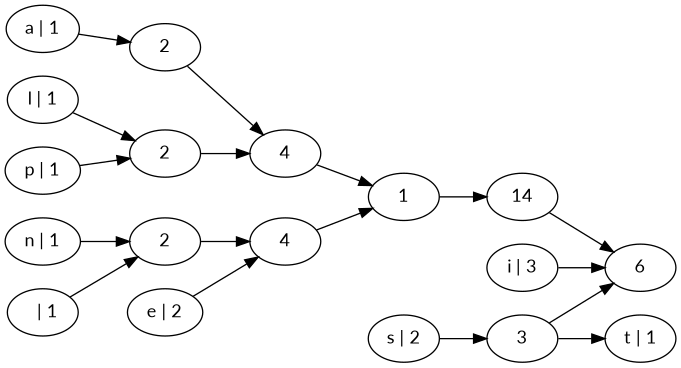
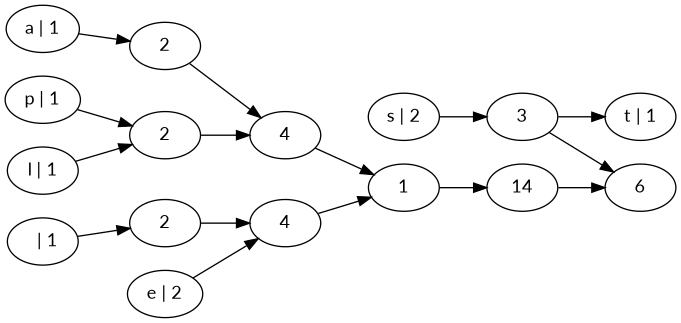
node "n | 1": removed
node "i | 3": removed
